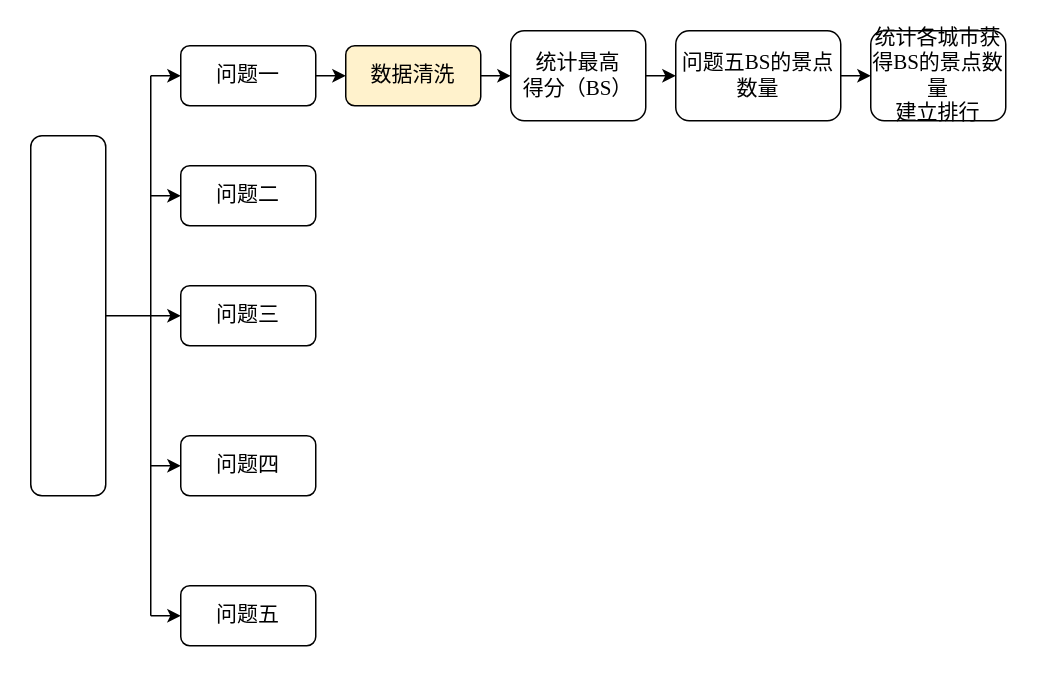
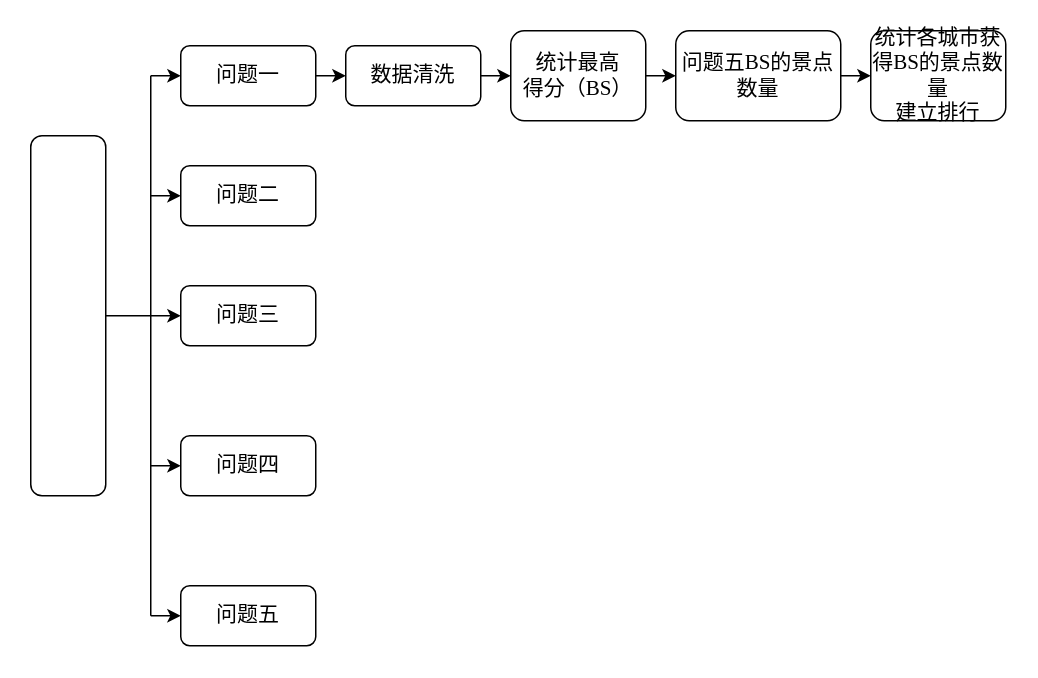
node "数据清洗": fillcolor #fff2cc -> #ffffff
